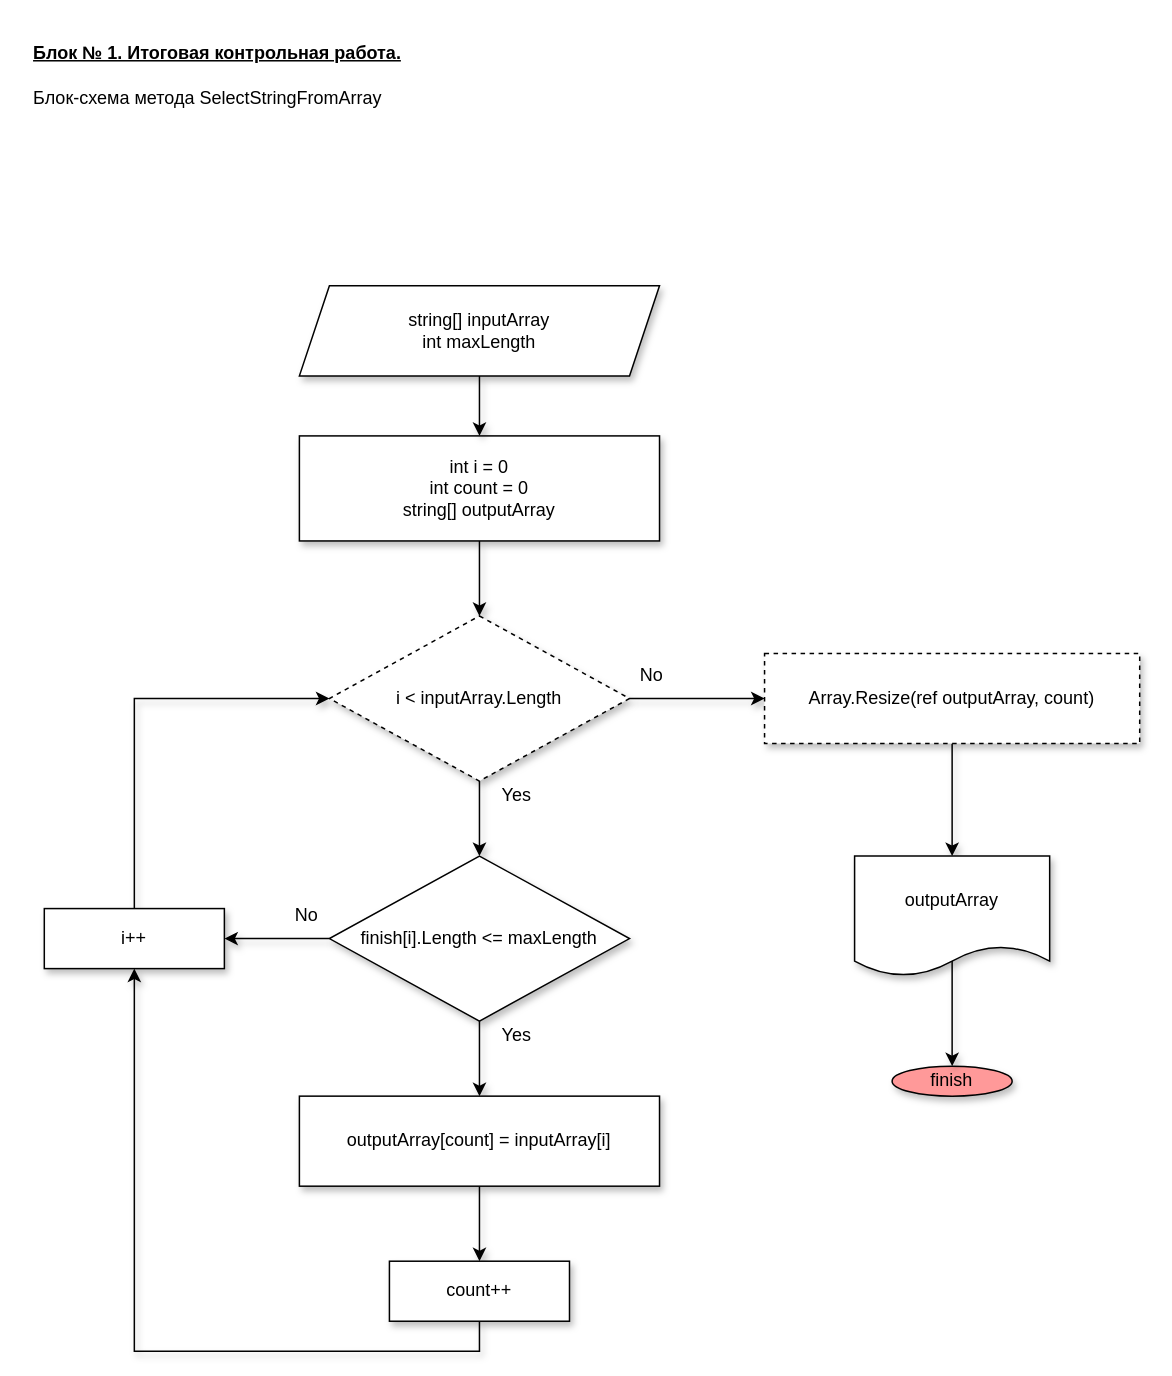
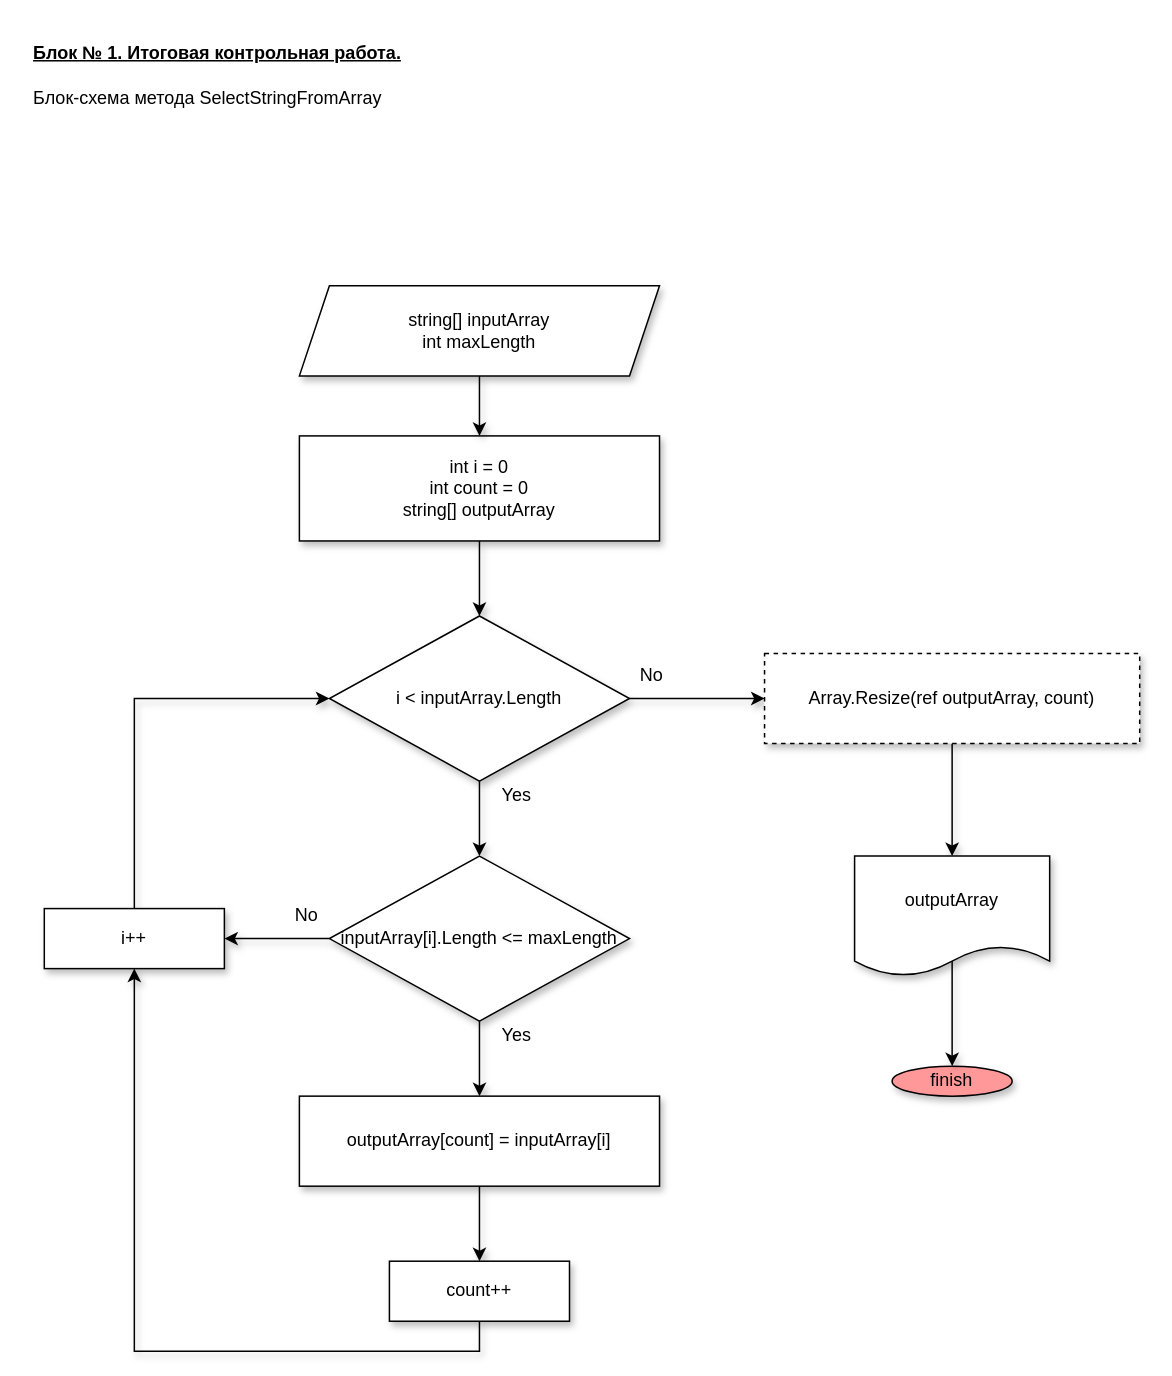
node "i < inputArray.Length": style dashed -> solid
node "finish[i].Length <= maxLength": label "finish[i].Length <= maxLength" -> "inputArray[i].Length <= maxLength"
